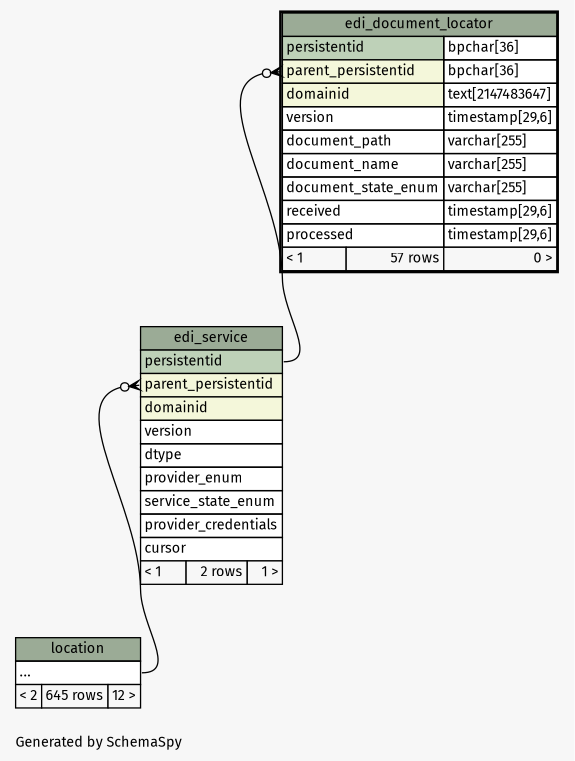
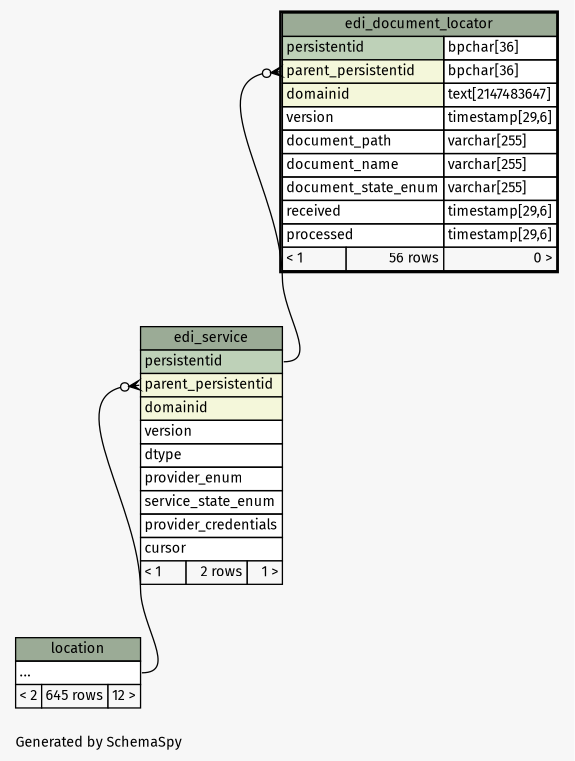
node "edi_document_locator": text "57 rows" -> "56 rows"
